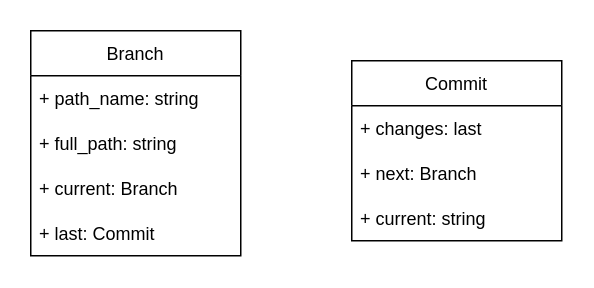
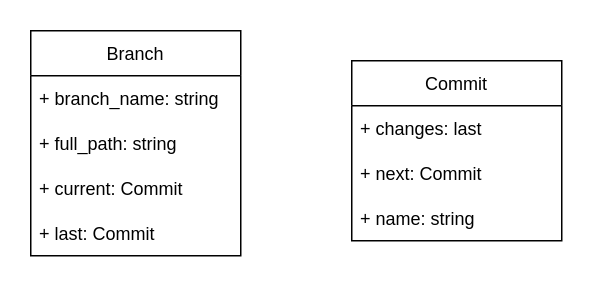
node "+ path_name: string": label "+ path_name: string" -> "+ branch_name: string"
node "+ next: Branch": label "+ next: Branch" -> "+ next: Commit"
node "+ current: Branch": label "+ current: Branch" -> "+ current: Commit"
node "+ current: string": label "+ current: string" -> "+ name: string"
